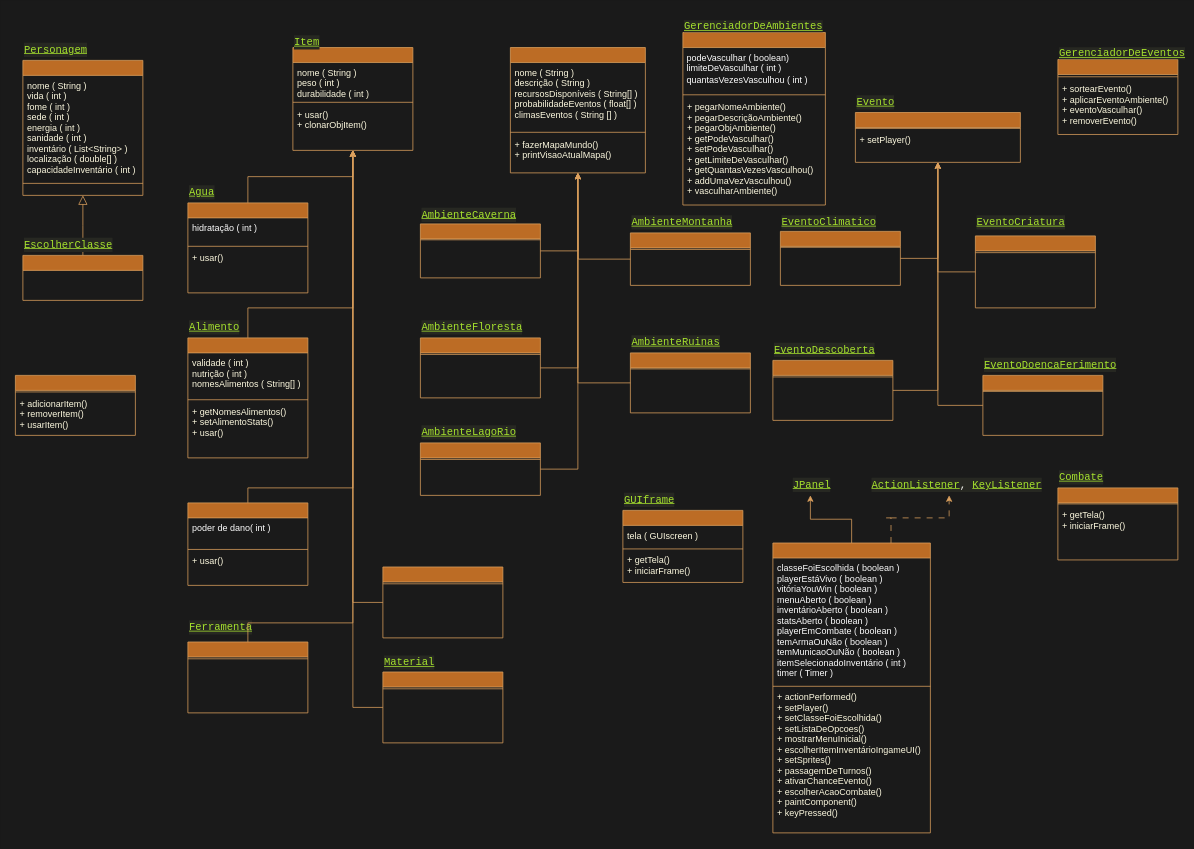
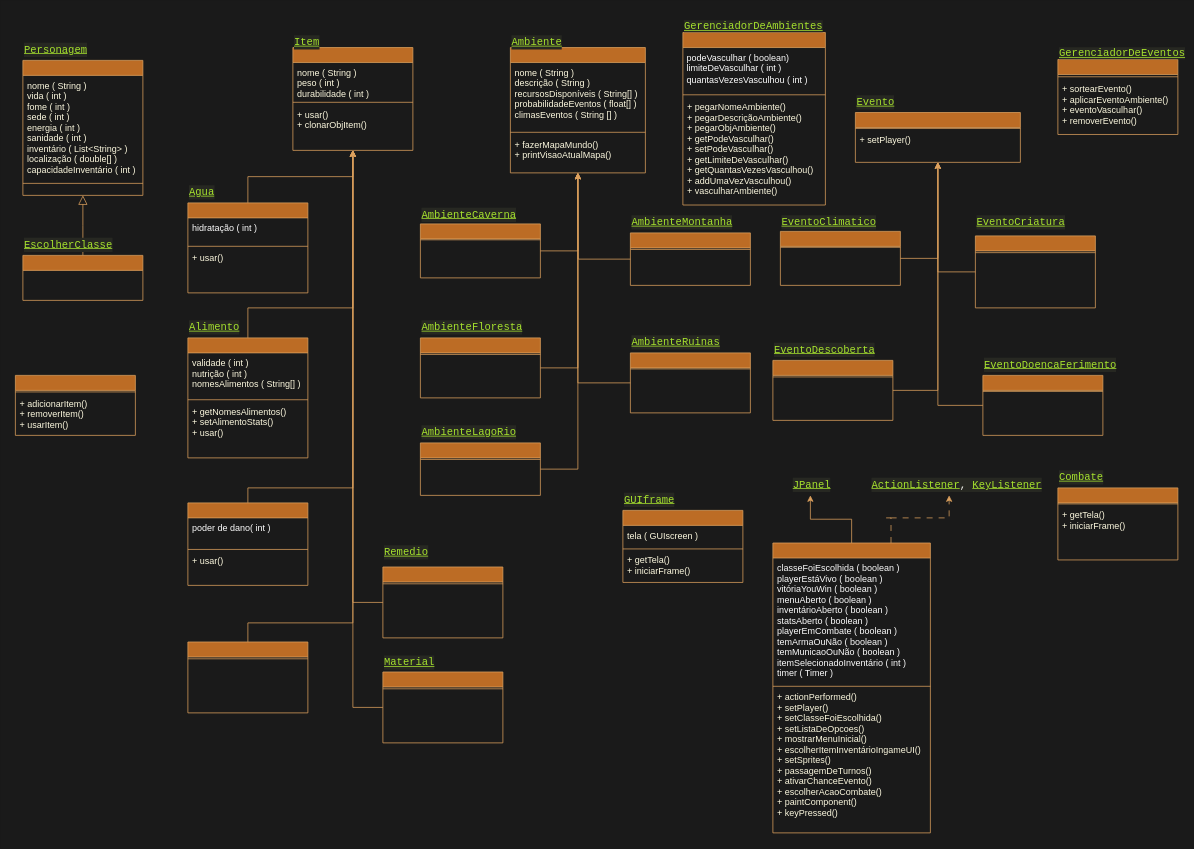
node "Ambiente": added
node "Remedio": added
node "Ferramenta": removed
